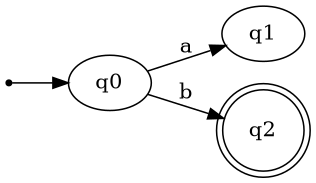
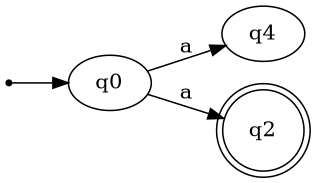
node "q1": label "q1" -> "q4"
edge "q0" -> "q2": label "b" -> "a"
